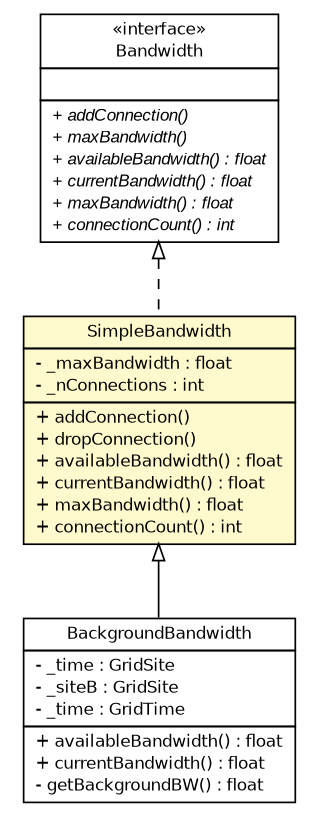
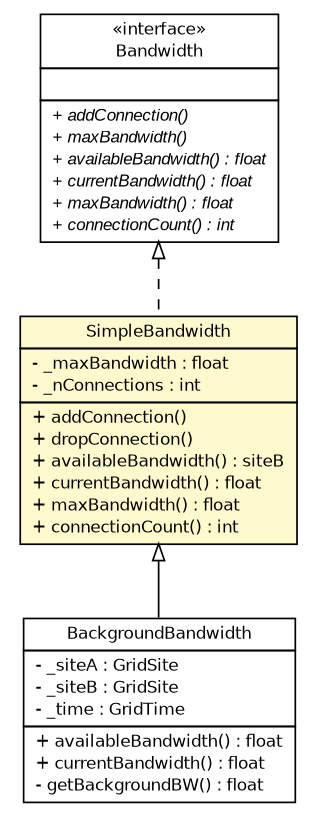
node "SimpleBandwidth": text "+ availableBandwidth() : float" -> "+ availableBandwidth() : siteB"
node "BackgroundBandwidth": text "- _time : GridSite" -> "- _siteA : GridSite"
